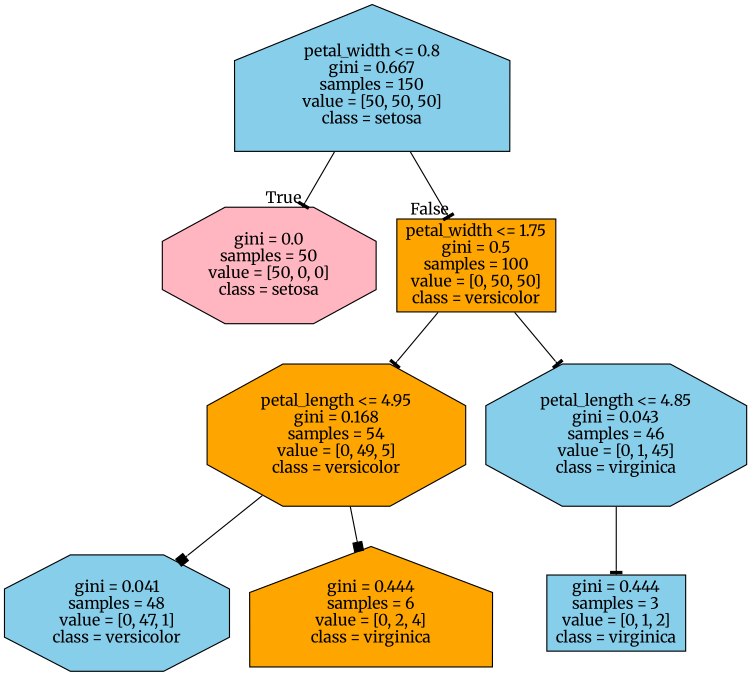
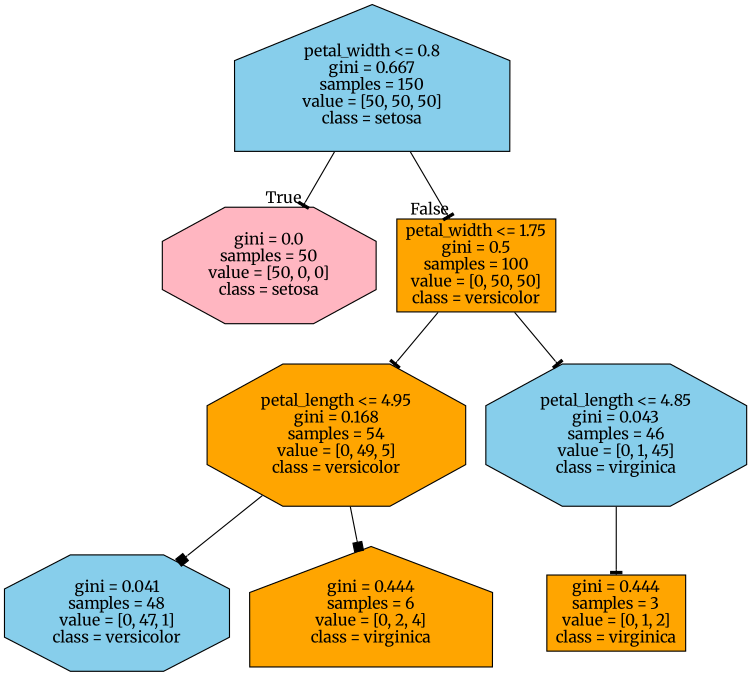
node "gini = 0.444 samples = 3 value = [0, 1, 2] class = virginica": fillcolor skyblue -> orange
